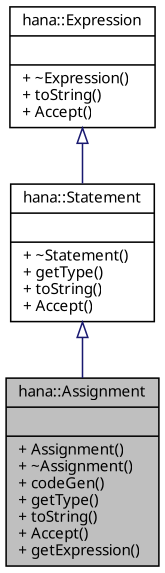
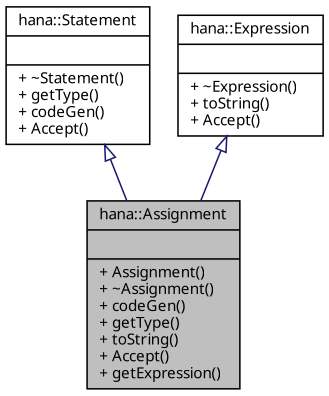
edge "hana::Statement" -> "hana::Expression": now "hana::Assignment" -> "hana::Expression"
node "hana::Statement": text "+ toString()" -> "+ codeGen()"
